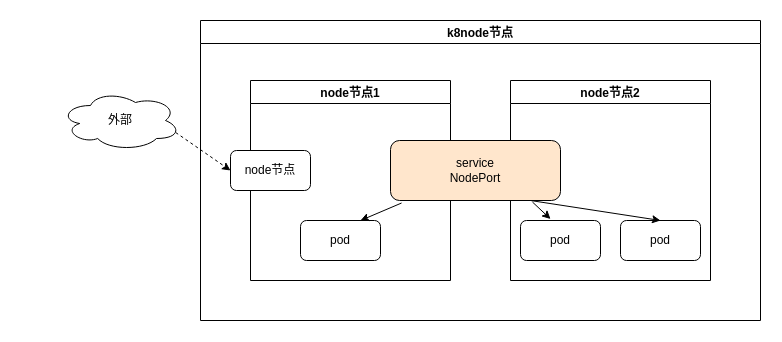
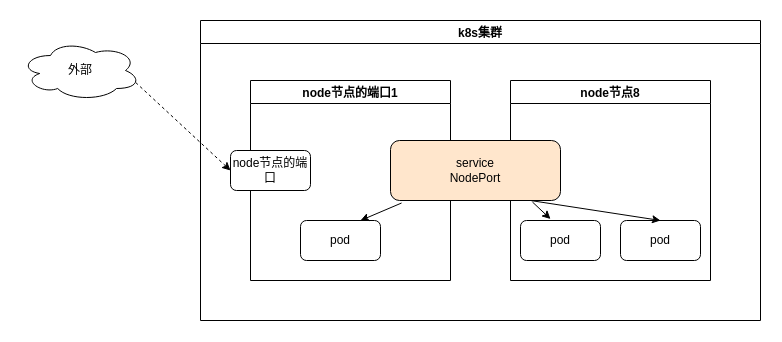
node "k8node节点": label "k8node节点" -> "k8s集群"
node "node节点1": label "node节点1" -> "node节点的端口1"
node "node节点2": label "node节点2" -> "node节点8"
node "外部": moved (121, 121) -> (81, 71)
node "node节点": label "node节点" -> "node节点的端口"
